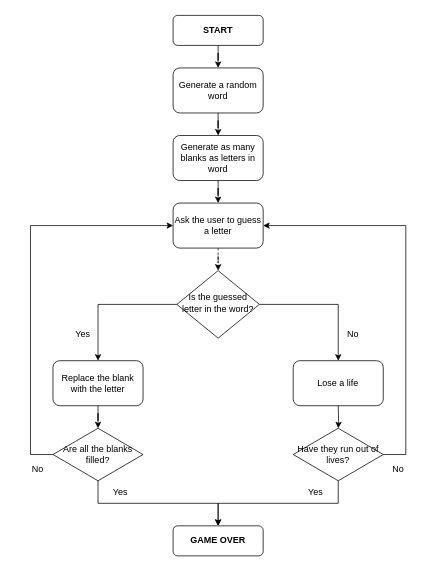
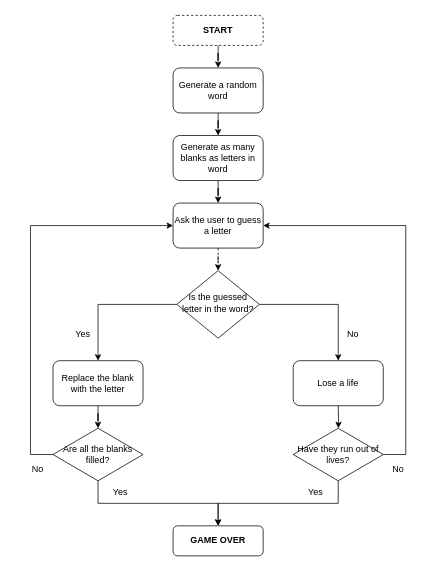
node "START": style solid -> dashed
